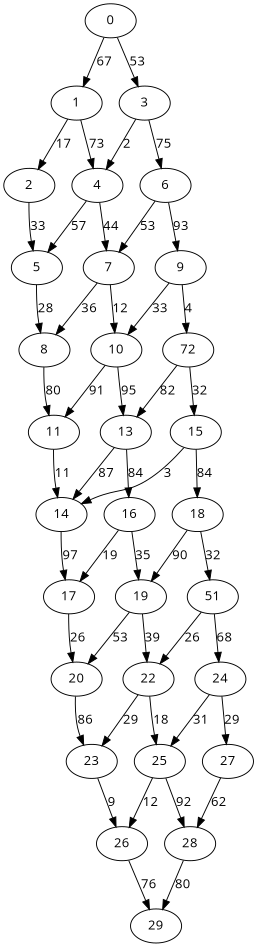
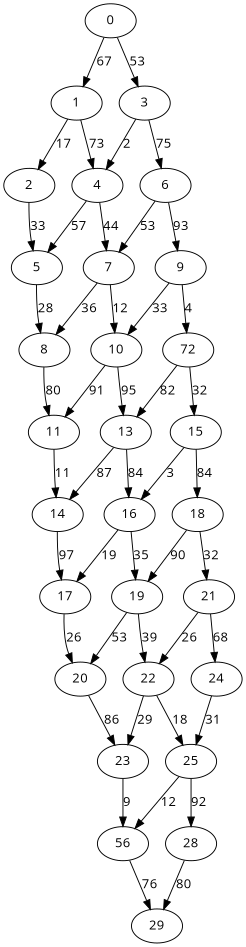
edge "15" -> "14": now "15" -> "16"
node "51": label "51" -> "21"
node "27": removed
node "26": label "26" -> "56"
